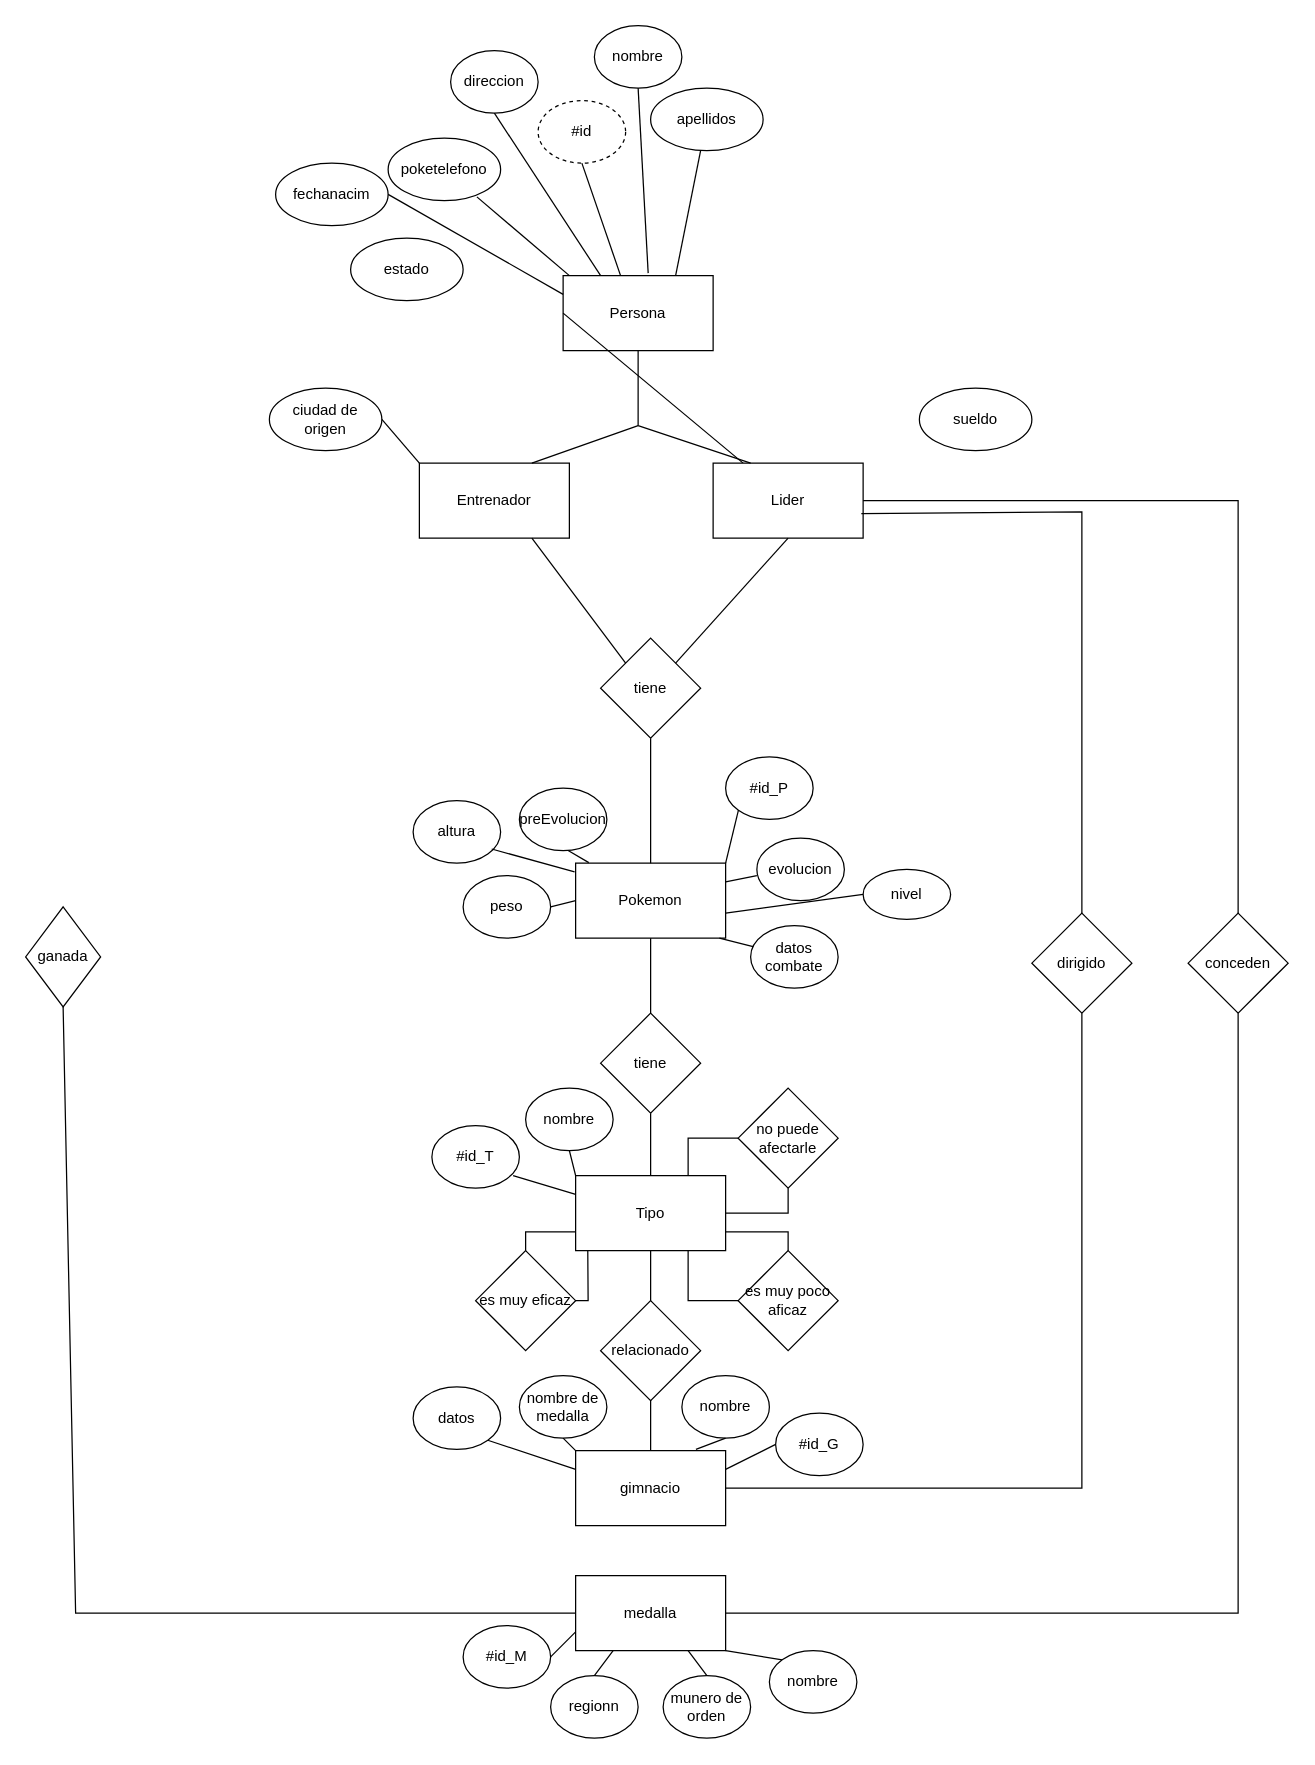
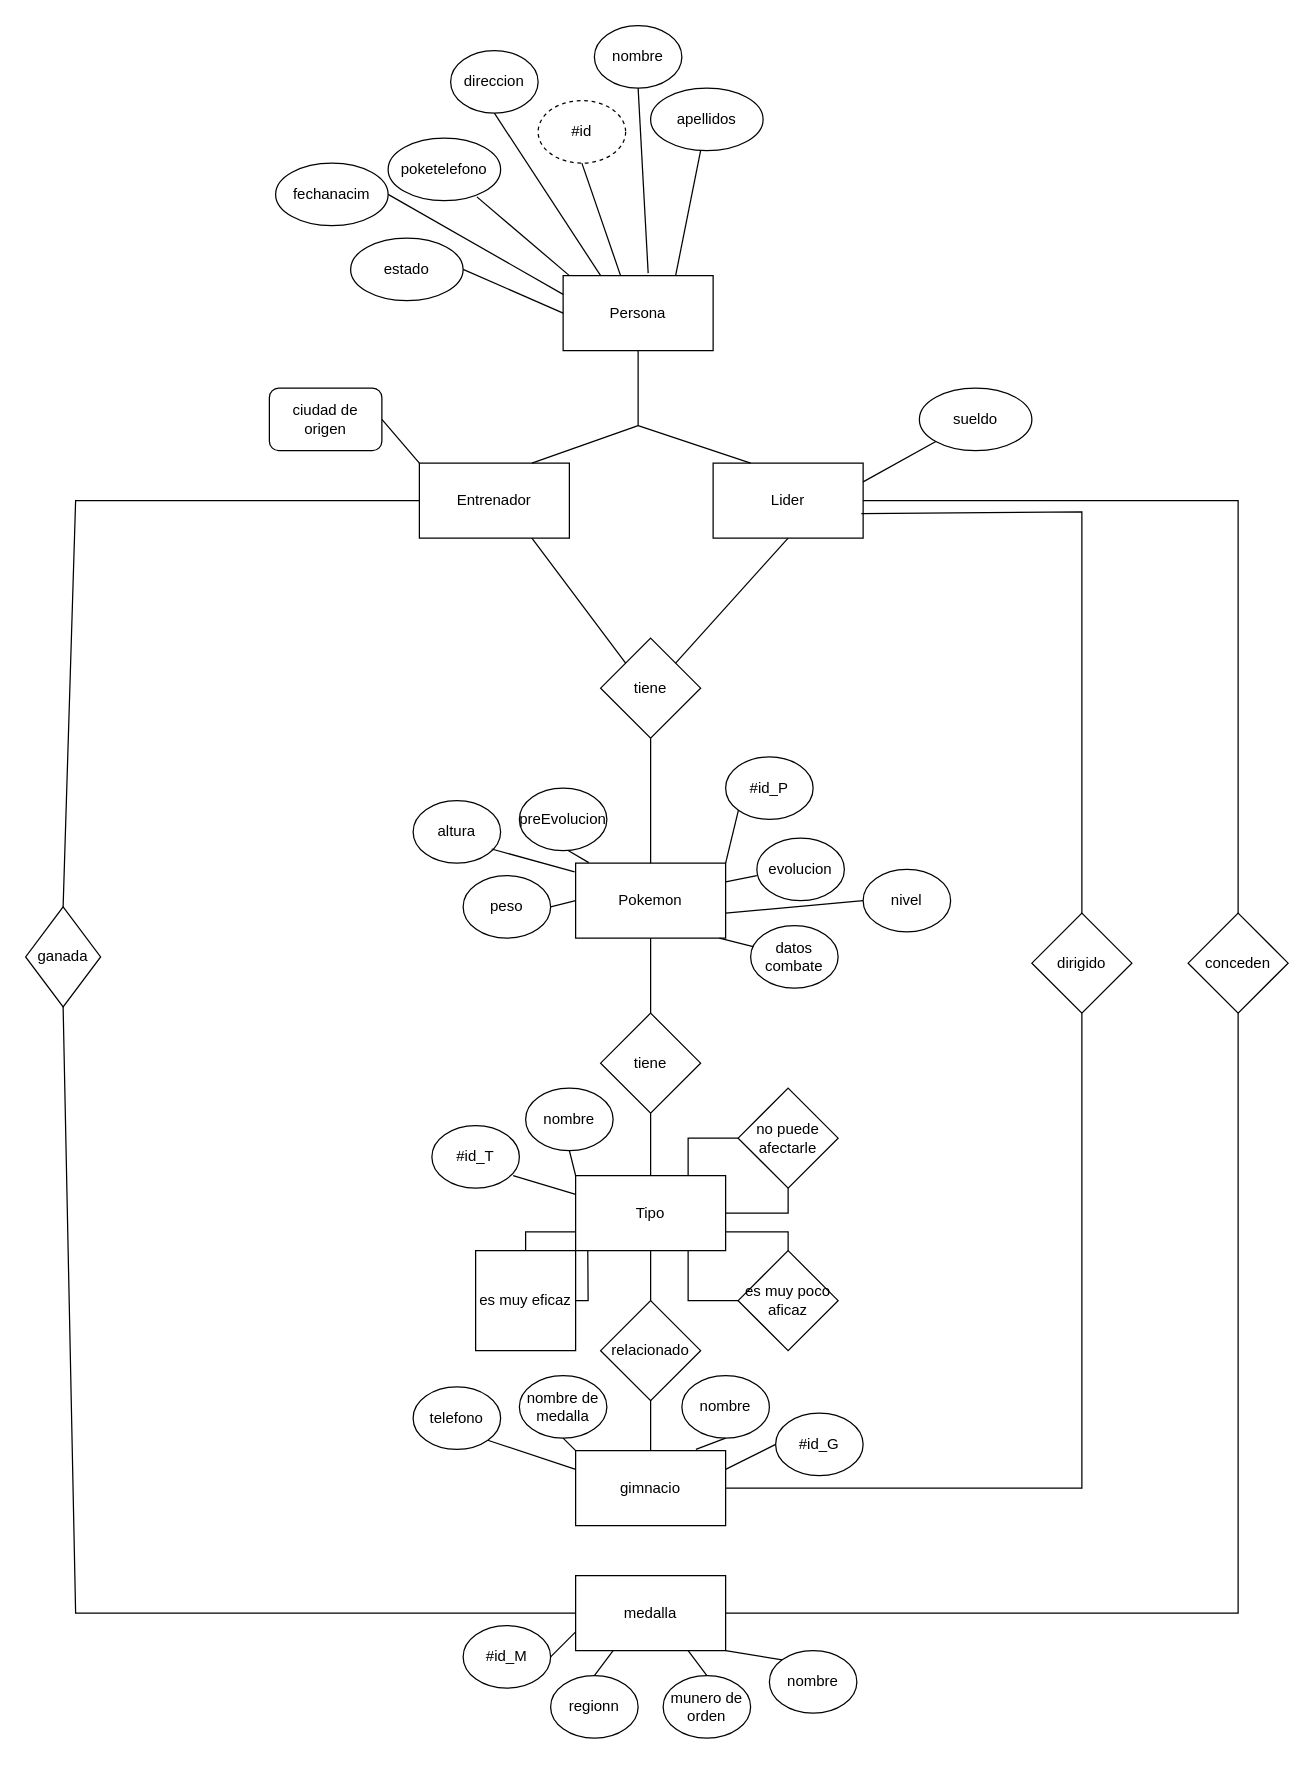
edge "Persona" -- "Lider": now "Persona" -- "estado"
node "ciudad de origen": shape ellipse -> rounded rectangle
edge "sueldo" -- "Lider": added
edge "Entrenador" -- "ganada": added
node "nivel": size 88x50 -> 88x63
node "es muy eficaz": shape diamond -> rectangle
node "datos": label "datos" -> "telefono"
